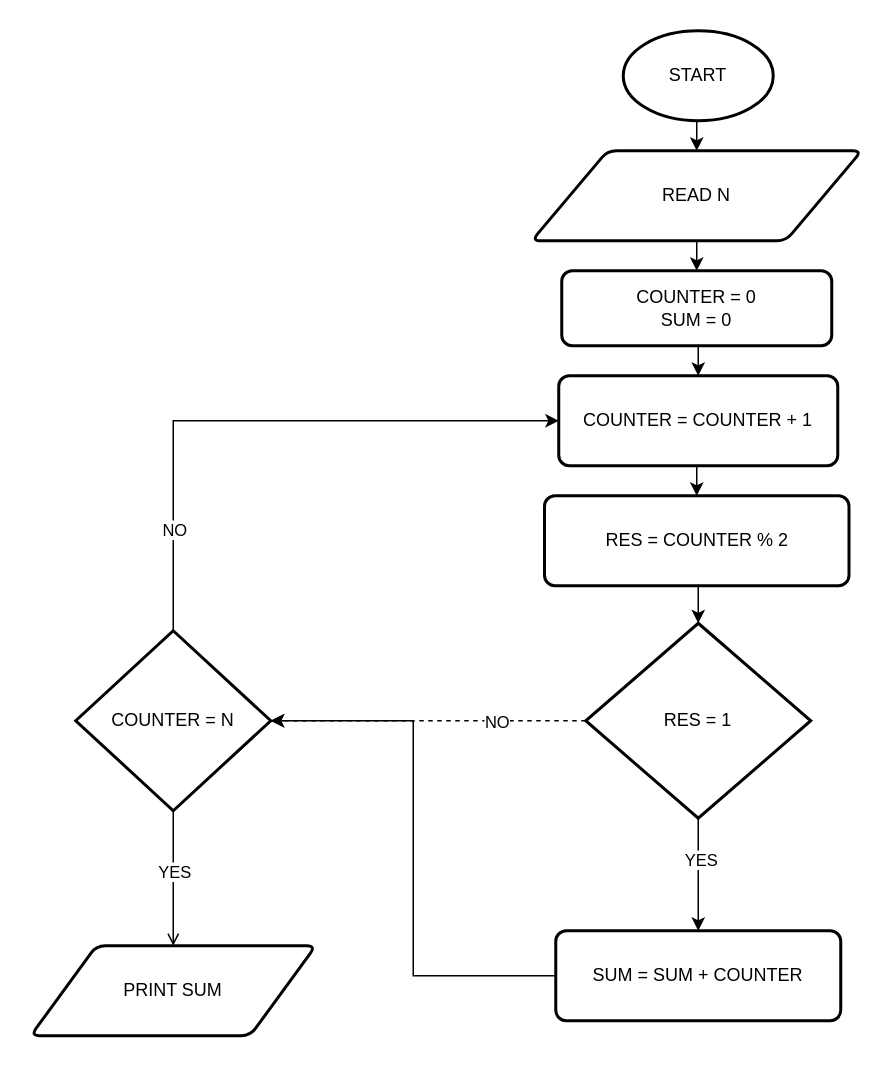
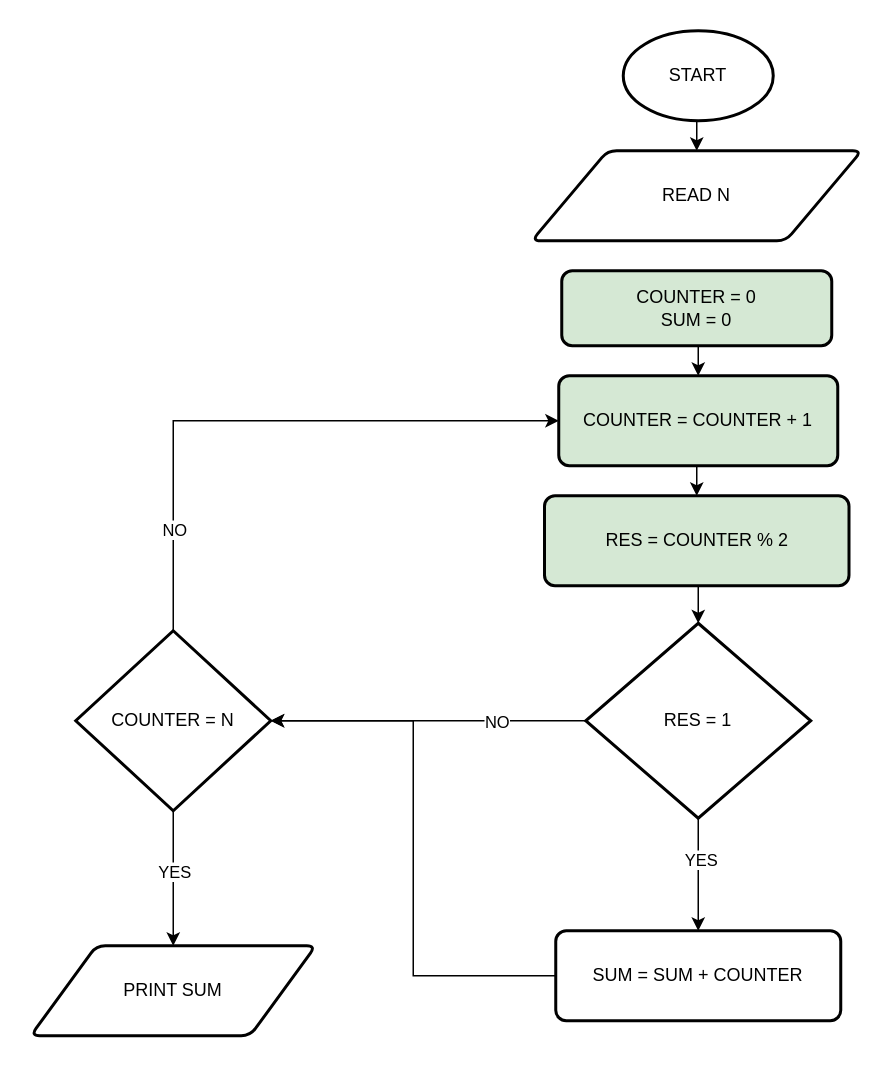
edge "READ N" -> "COUNTER = 0 SUM = 0": removed
node "COUNTER = 0 SUM = 0": fillcolor #ffffff -> #d5e8d4
node "COUNTER = COUNTER + 1": fillcolor #ffffff -> #d5e8d4
node "RES = COUNTER % 2": fillcolor #ffffff -> #d5e8d4
edge "RES = 1" -> "COUNTER = N": style dashed -> solid
edge "COUNTER = N" -> "PRINT SUM": arrowhead open -> classic
